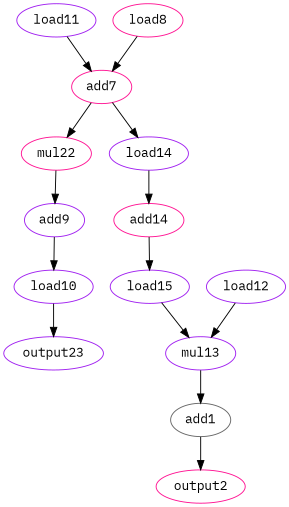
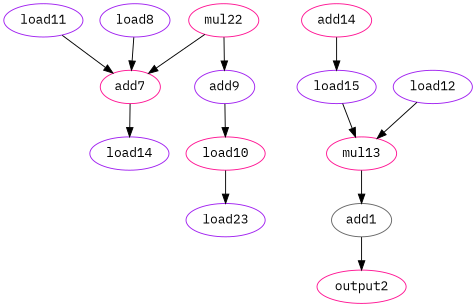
node "load8": color deeppink -> purple
edge "add7" -> "mul22": reversed
edge "load14" -> "add14": removed
node "load10": color purple -> deeppink
node "output23": label "output23" -> "load23"
node "mul13": color purple -> deeppink
